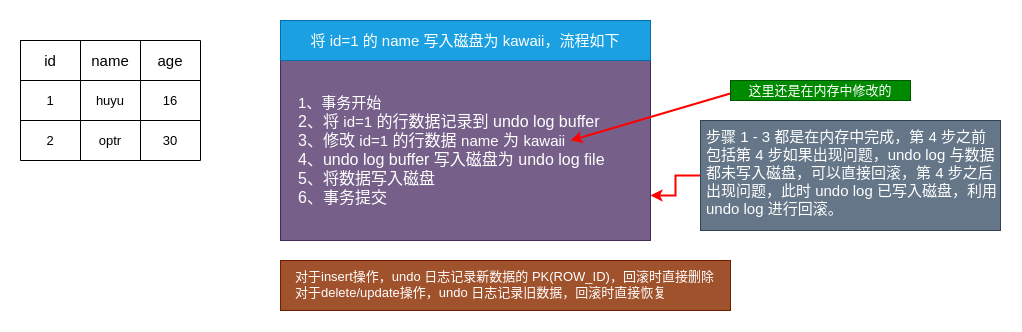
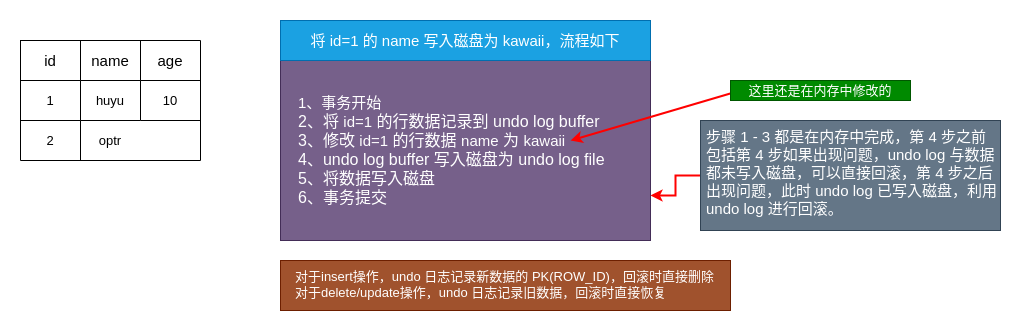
node "16": label "16" -> "10"
node "30": removed
